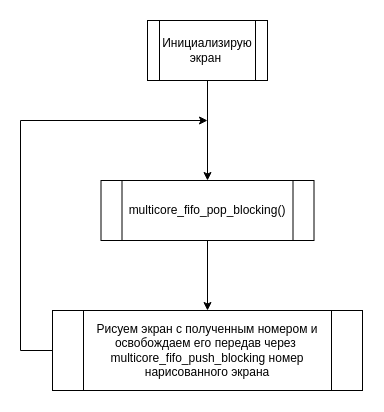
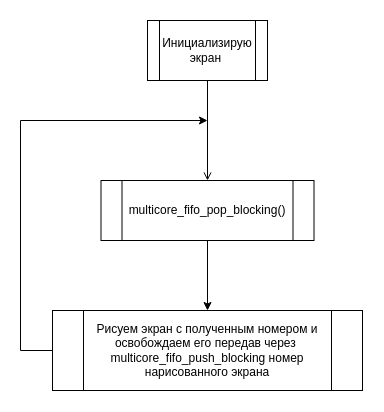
edge "Инициализирую экран" -> "multicore_fifo_pop_blocking()": arrowhead classic -> open
